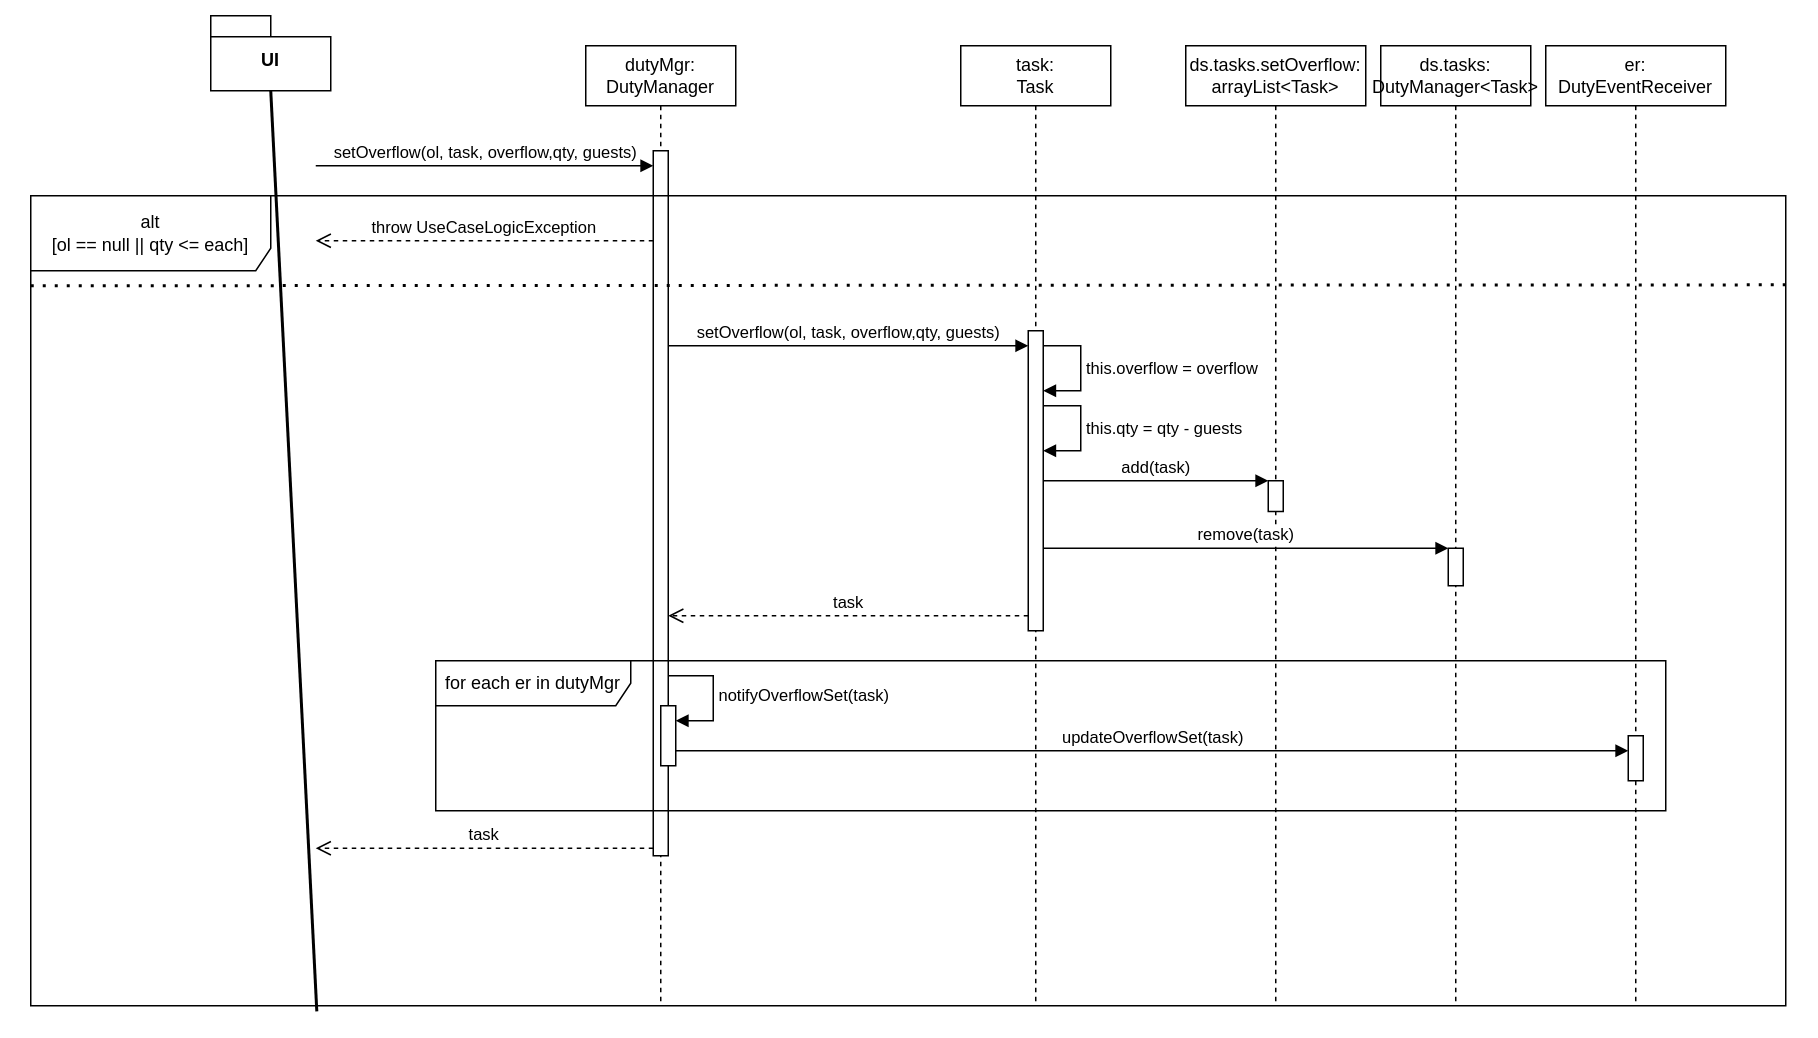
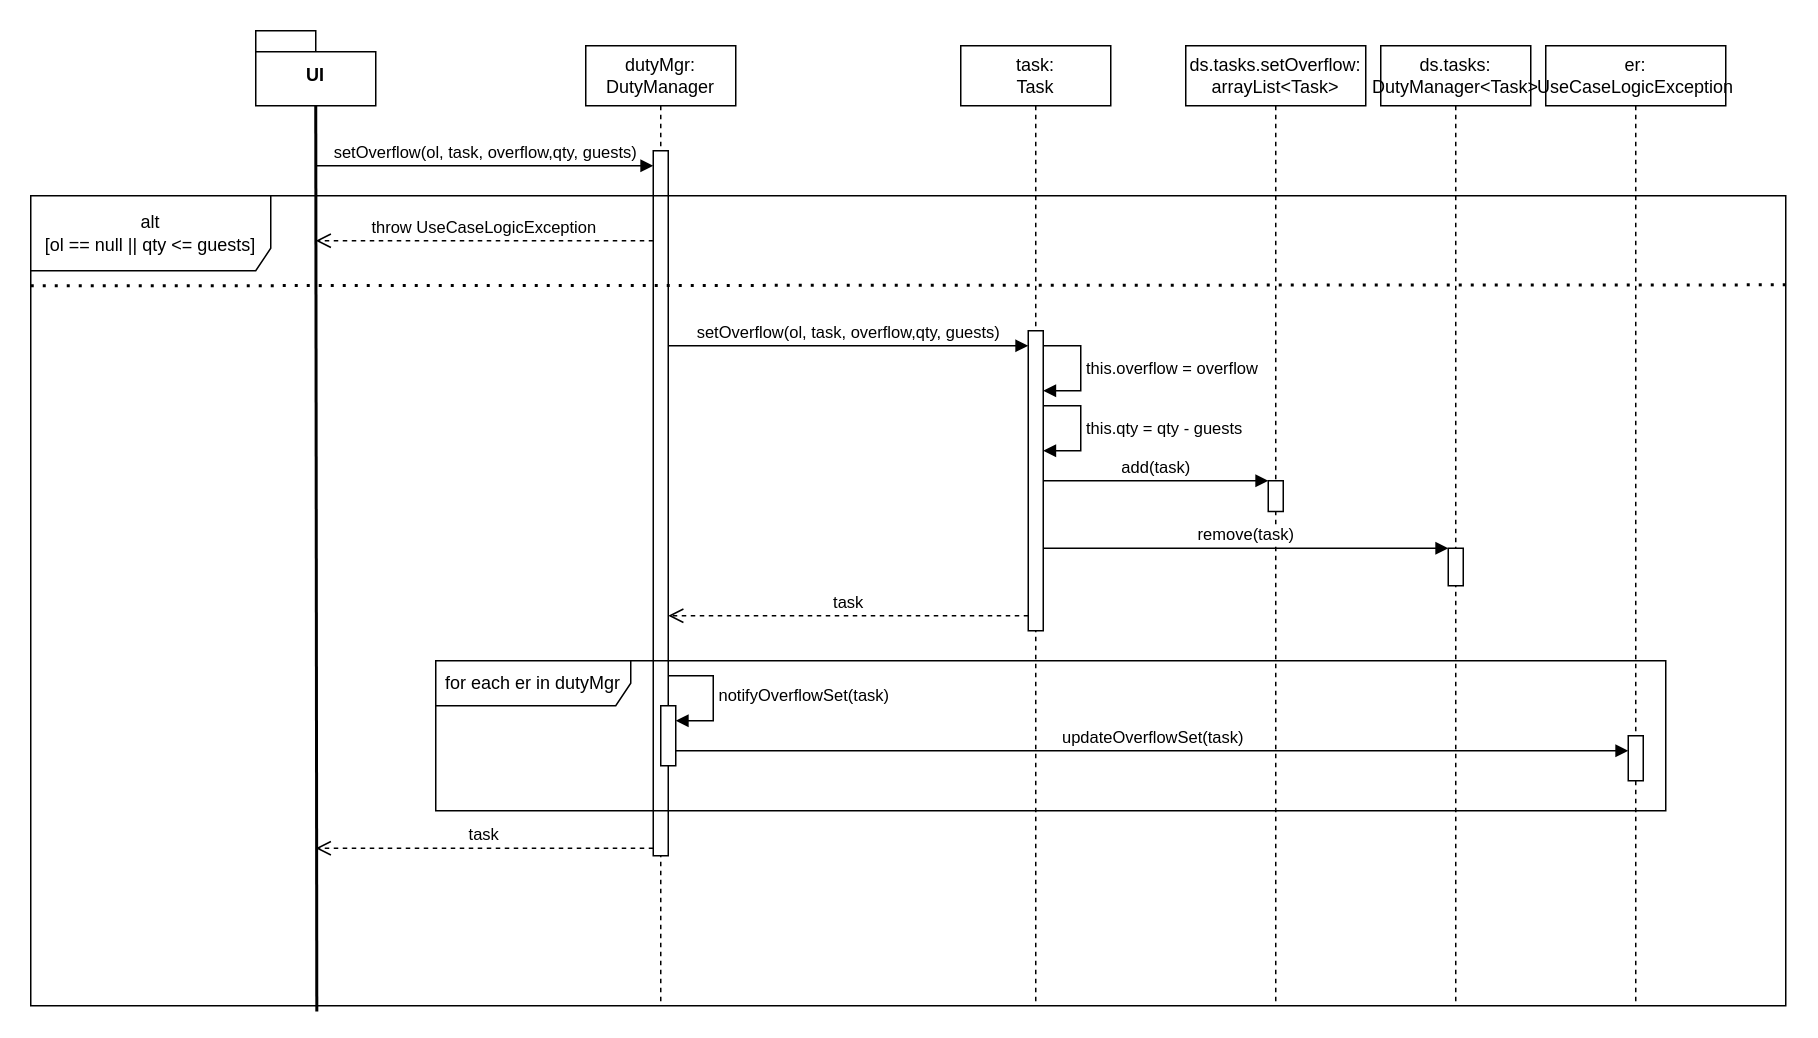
node "UI": moved (271, 53) -> (316, 68)
node "er: DutyEventReceiver": label "er: DutyEventReceiver" -> "er: UseCaseLogicException"
node "alt [ol == null || qty <= each]": label "alt [ol == null || qty <= each]" -> "alt [ol == null || qty <= guests]"
